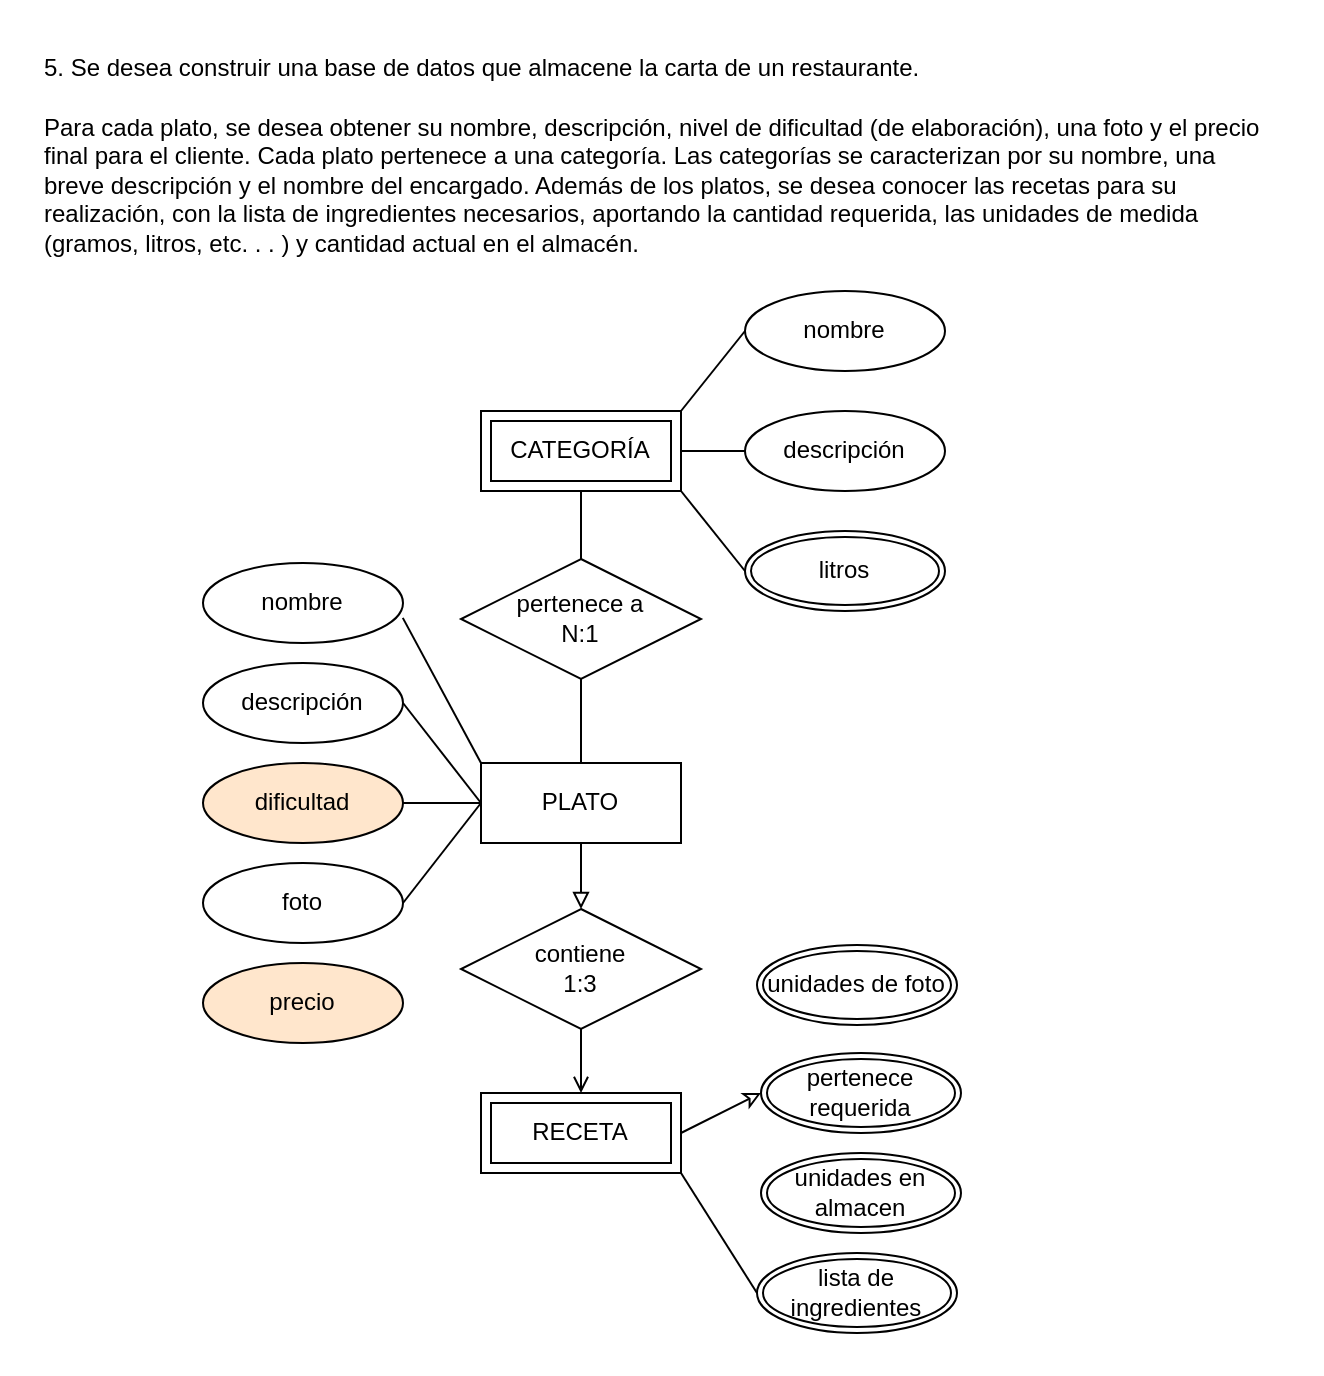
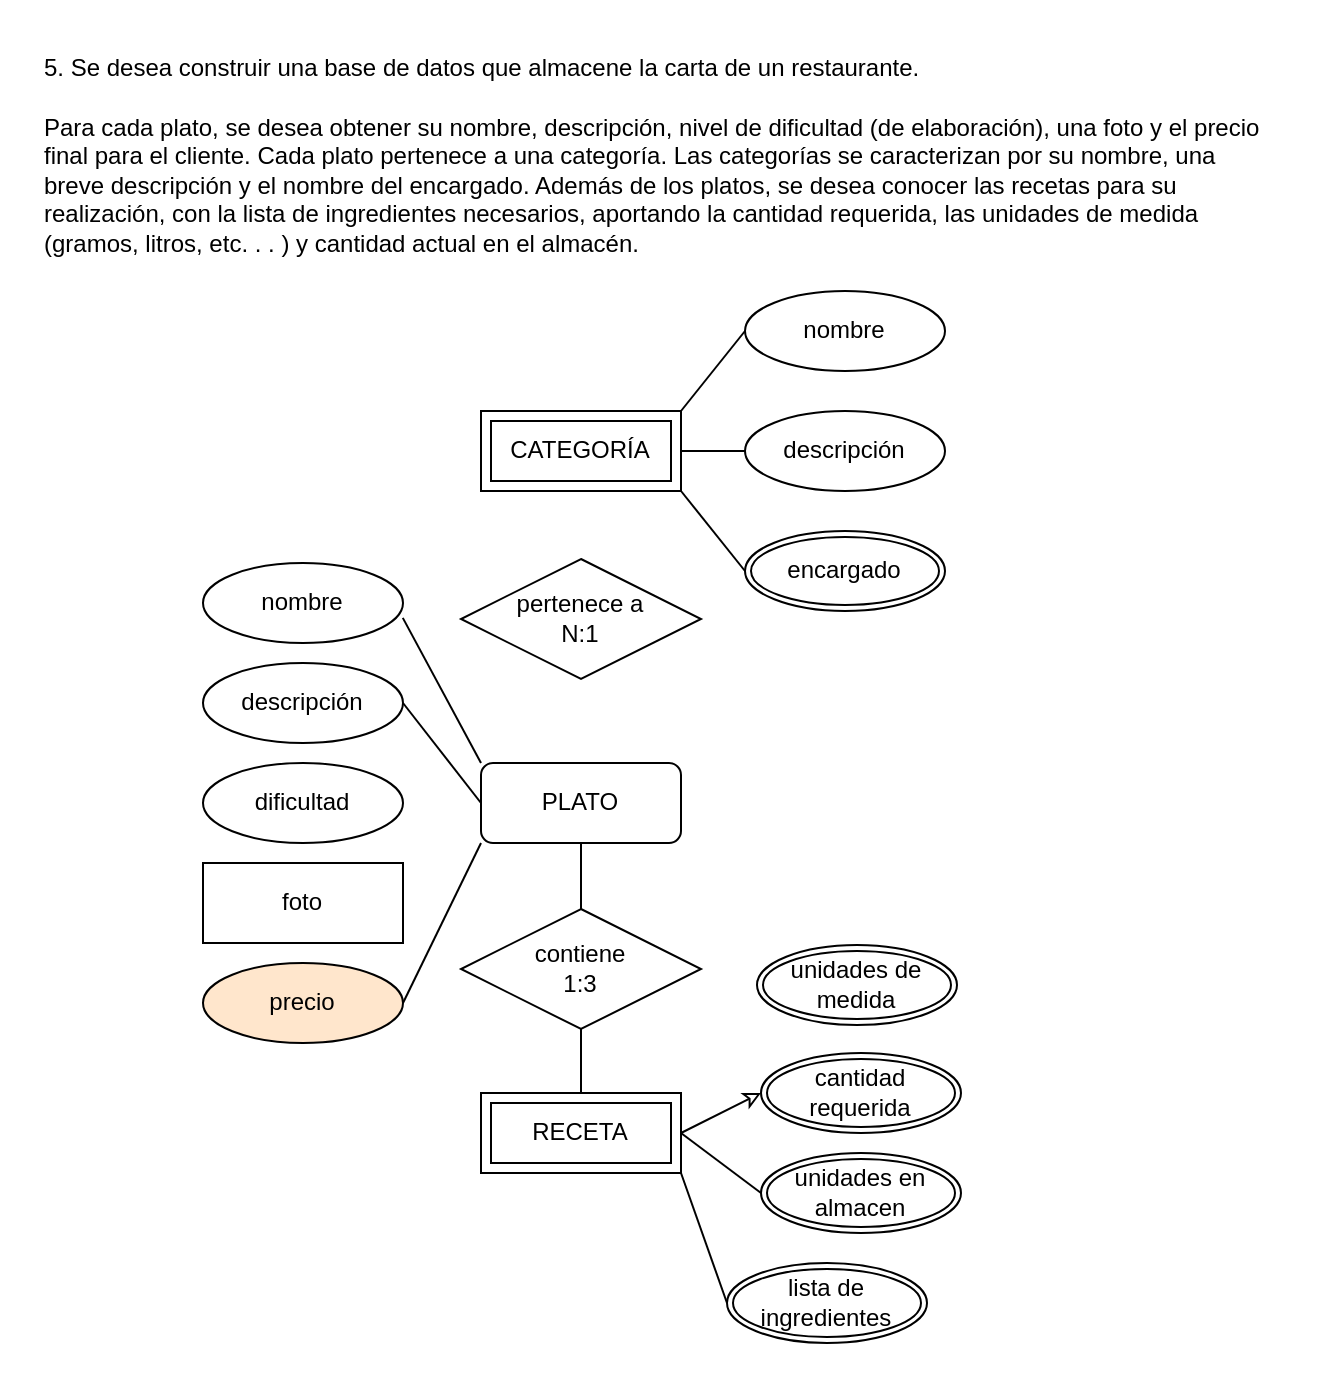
edge "CATEGORÍA" -- "pertenece a N:1": removed
node "litros": label "litros" -> "encargado"
edge "pertenece a N:1" -- "PLATO": removed
node "dificultad": fillcolor #ffe6cc -> #ffffff
edge "dificultad" -- "PLATO": removed
node "PLATO": shape rectangle -> rounded rectangle
edge "PLATO" -- "foto": removed
edge "PLATO" -> "contiene 1:3": arrowhead block -> none
node "foto": shape ellipse -> rectangle
edge "PLATO" -- "precio": added
node "unidades de foto": label "unidades de foto" -> "unidades de medida"
edge "contiene 1:3" -> "RECETA": arrowhead open -> none
node "pertenece requerida": label "pertenece requerida" -> "cantidad requerida"
edge "RECETA" -- "unidades en almacen": added
node "lista de ingredientes": moved (857, 1293) -> (827, 1303)
